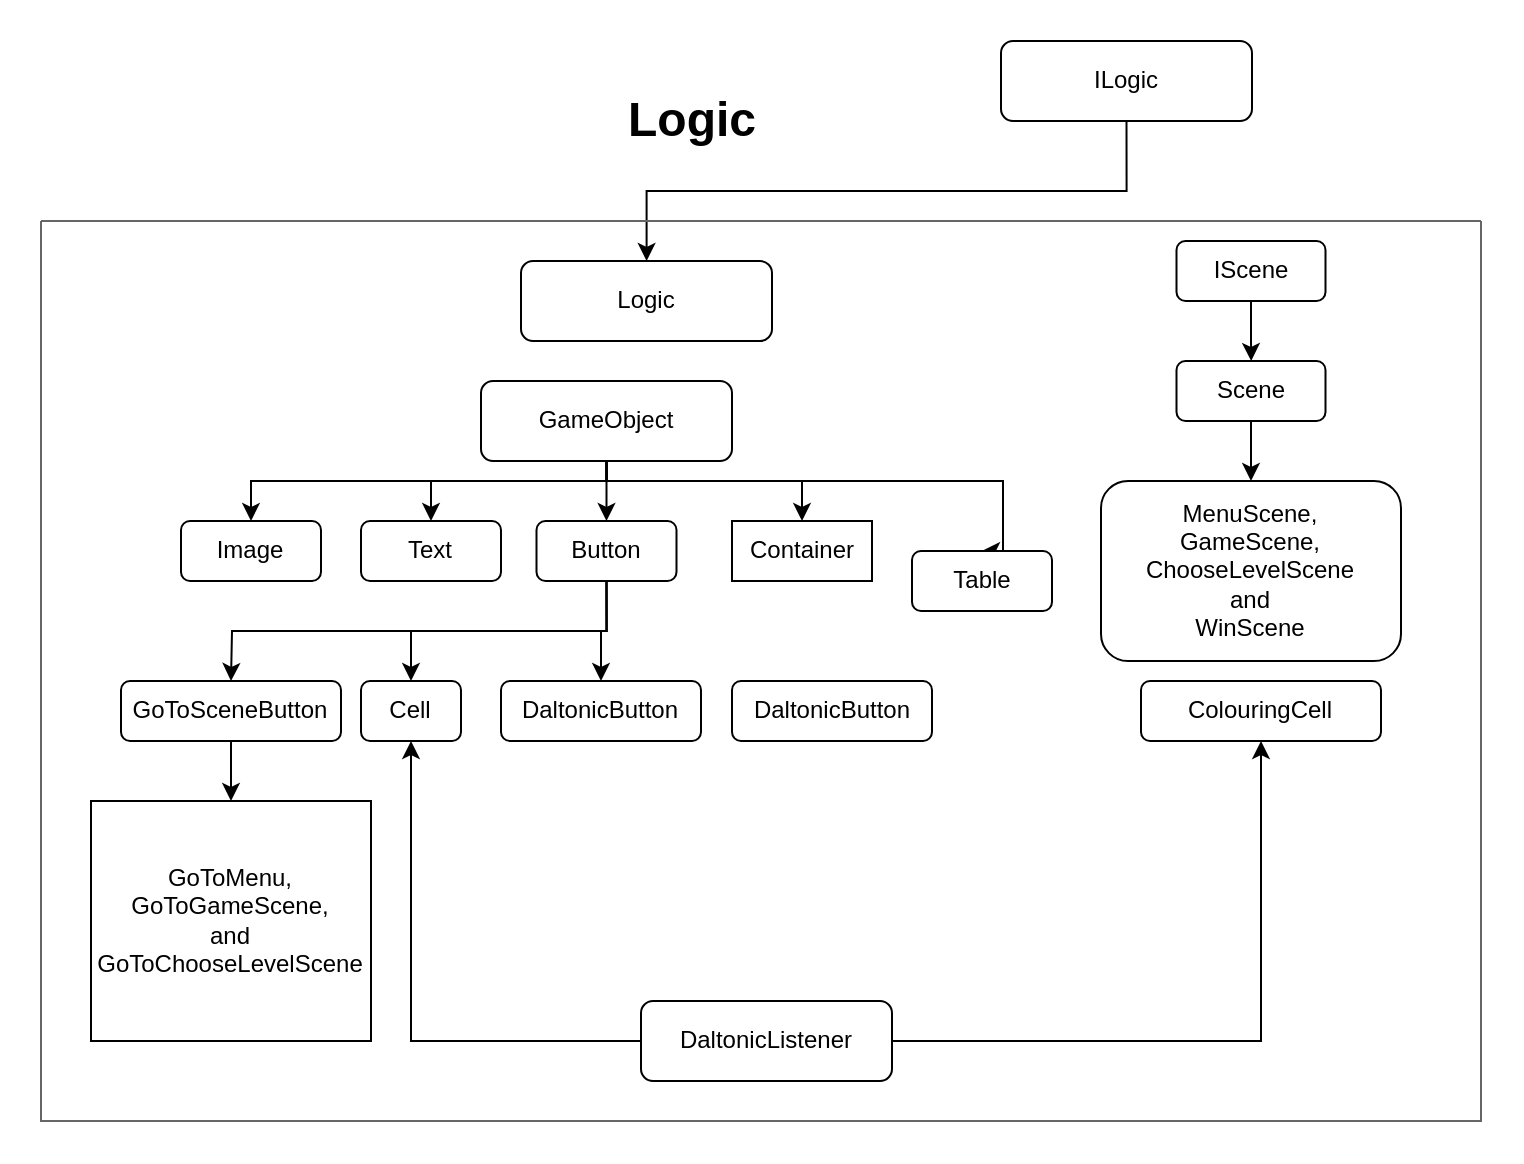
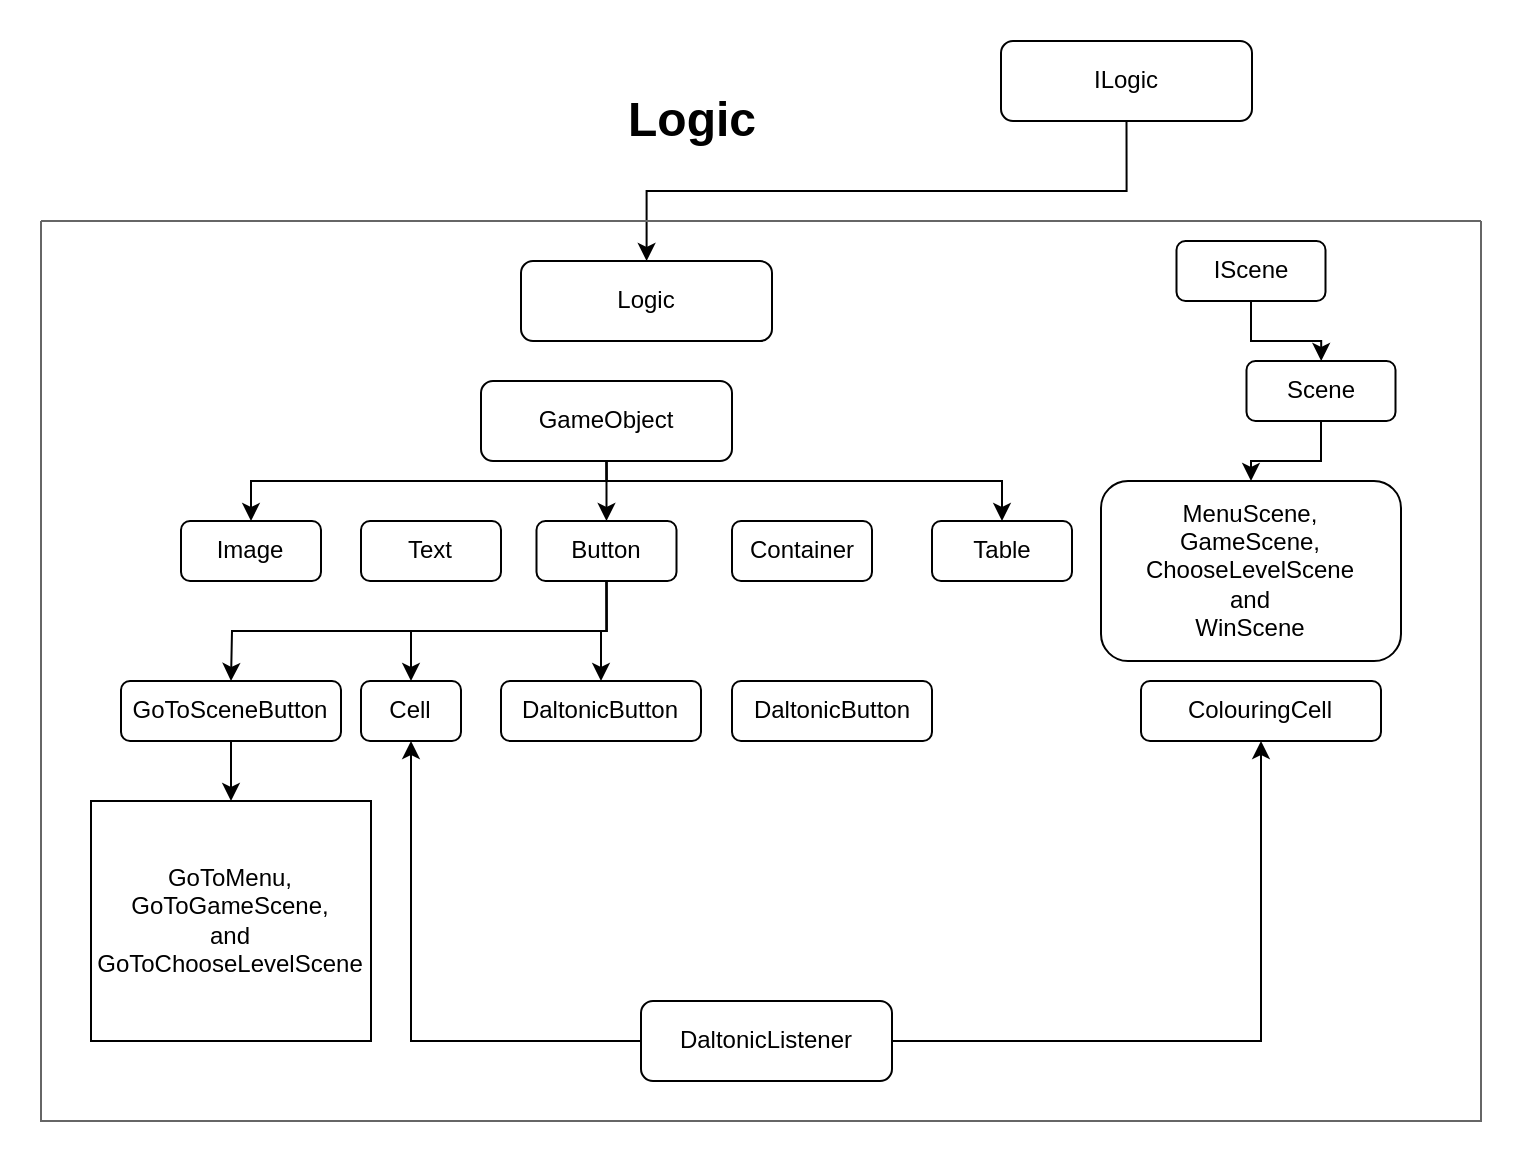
node "Scene": moved (1251, 391) -> (1321, 391)
edge "GameObject" -> "Text": removed
edge "GameObject" -> "Container": removed
node "Container": shape rectangle -> rounded rectangle
node "Table": moved (982, 581) -> (1002, 551)
